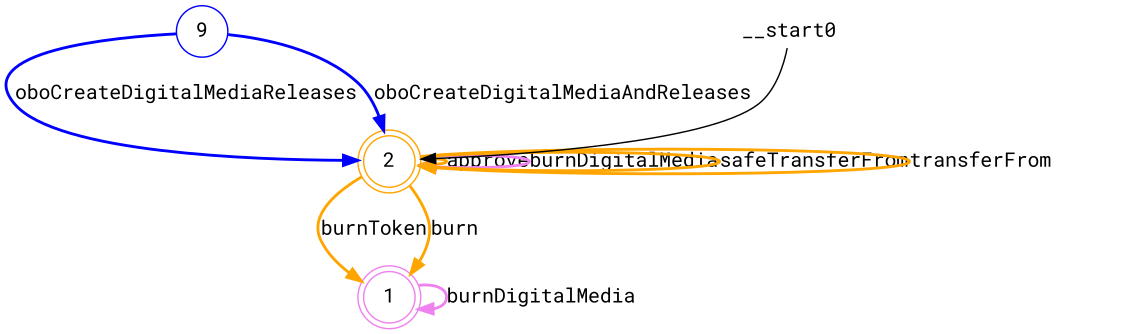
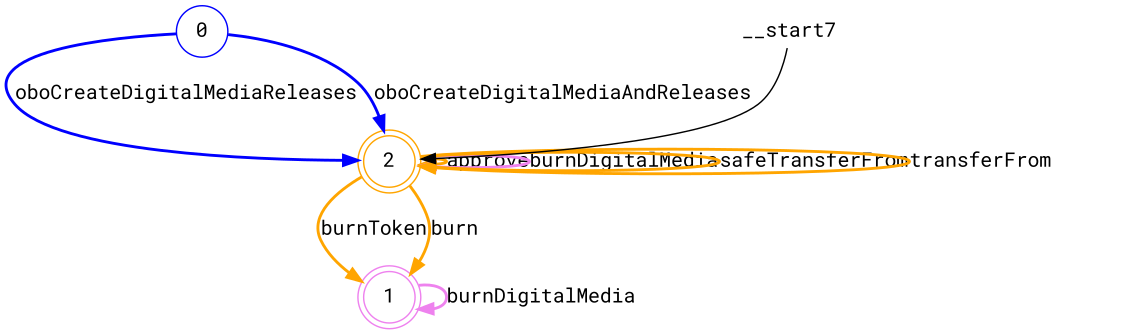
node "9": label "9" -> "0"
node "__start0": label "__start0" -> "__start7"
